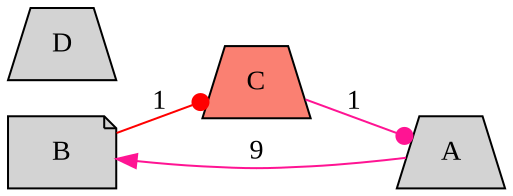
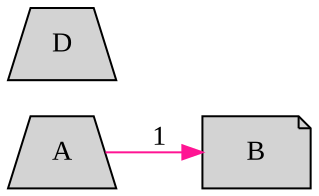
node "C": removed
edge "A" -> "B": label "9" -> "1"
